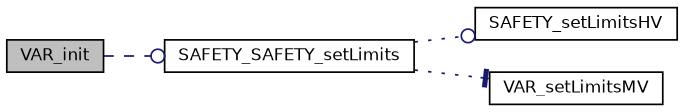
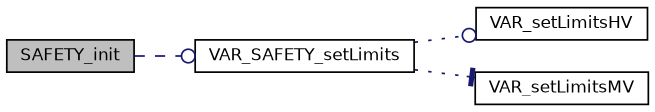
node "SAFETY_setLimitsHV": label "SAFETY_setLimitsHV" -> "VAR_setLimitsHV"
node "VAR_init": label "VAR_init" -> "SAFETY_init"
node "SAFETY_SAFETY_setLimits": label "SAFETY_SAFETY_setLimits" -> "VAR_SAFETY_setLimits"
